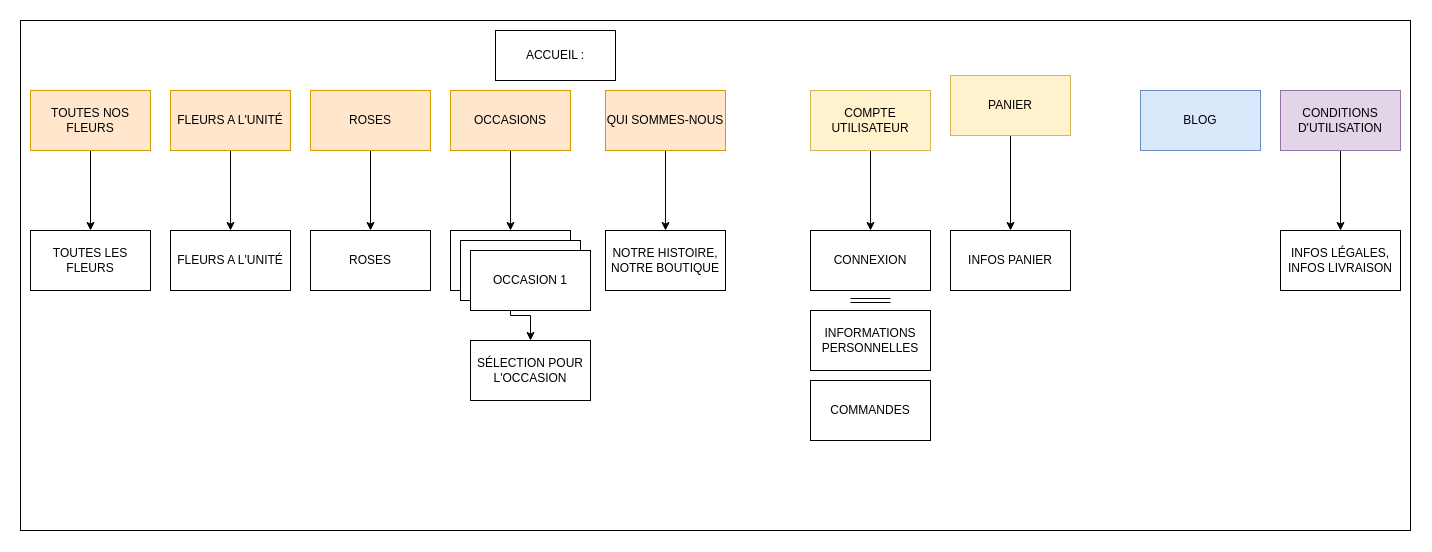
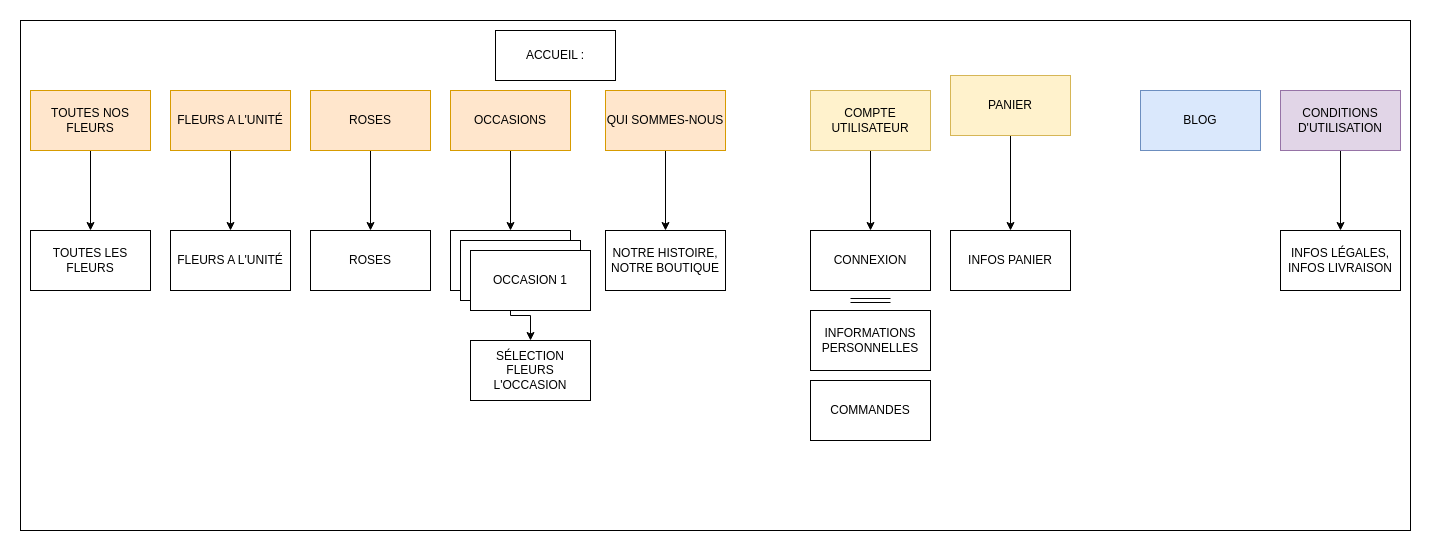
node "SÉLECTION POUR L'OCCASION": label "SÉLECTION POUR L'OCCASION" -> "SÉLECTION FLEURS L'OCCASION"
